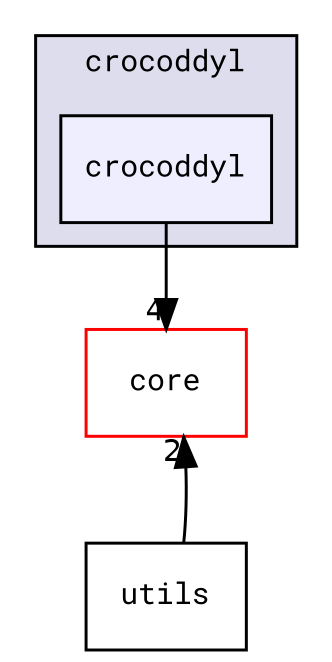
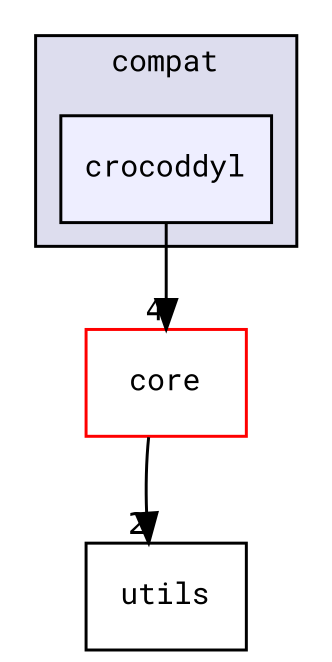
cluster "crocoddyl": label "crocoddyl" -> "compat"
edge "utils" -> "core": reversed
